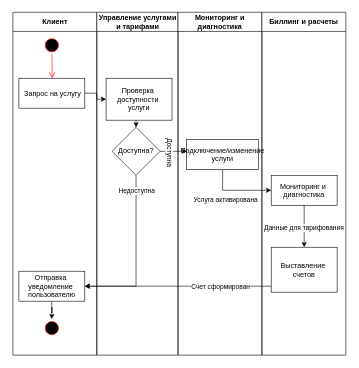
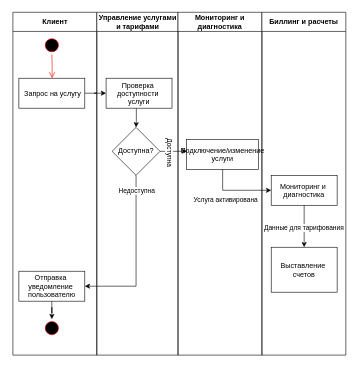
node "Проверка доступности услуги": size 66x42 -> 66x30
edge "Выставление счетов" -> "Отправка уведомление пользователю": removed, label "Счет сформирован"
